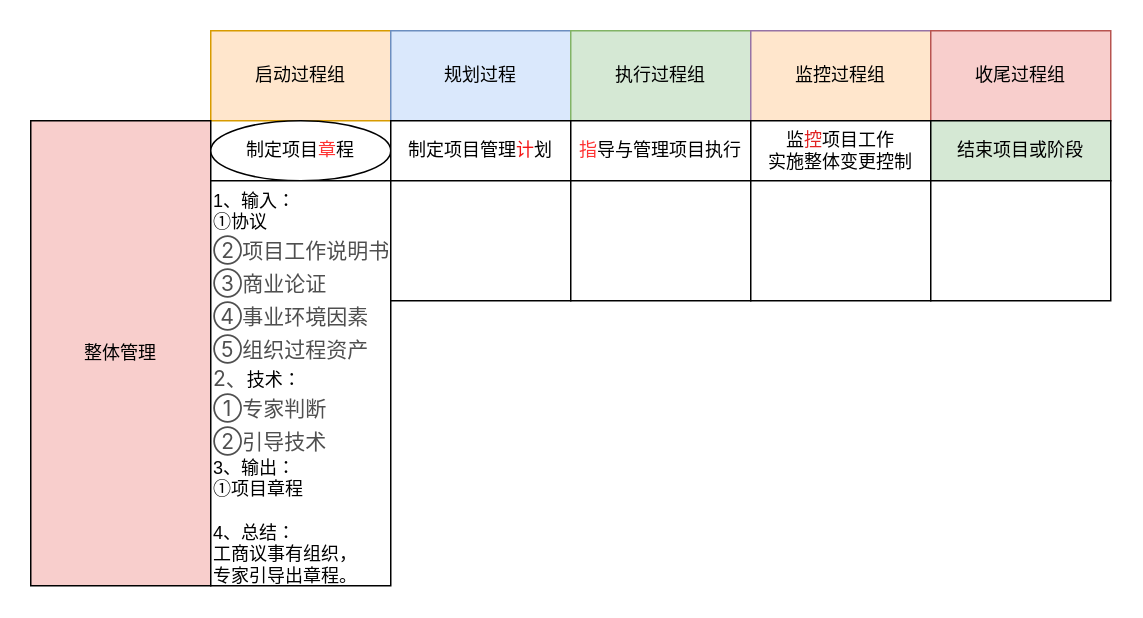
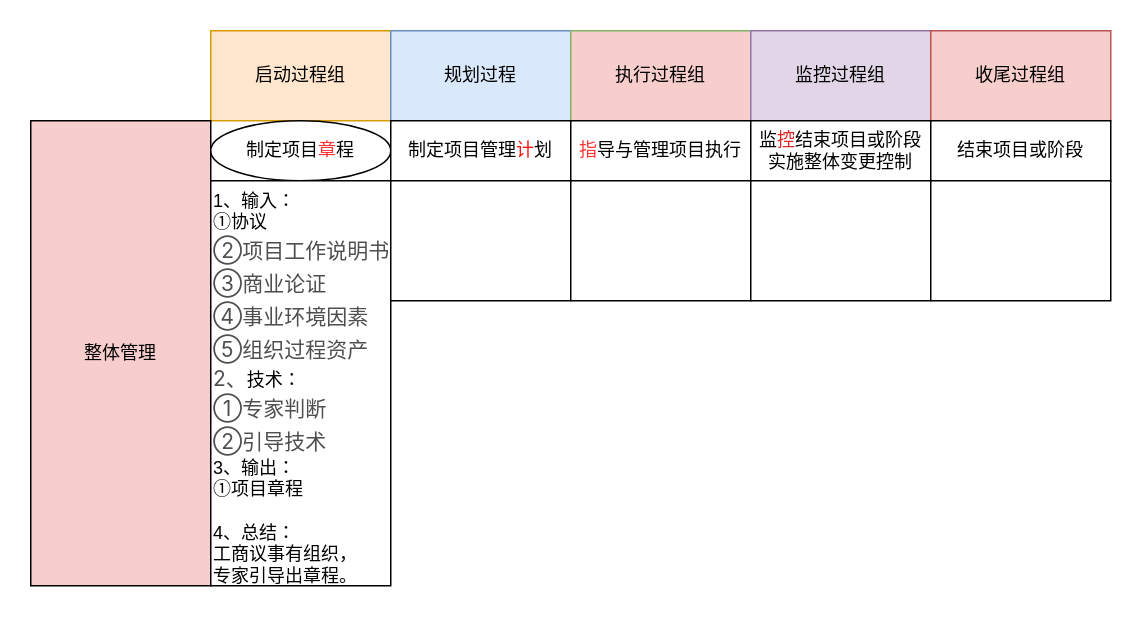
node "执行过程组": fillcolor #d5e8d4 -> #f8cecc
node "监控过程组": fillcolor #ffe6cc -> #e1d5e7
node "监控项目工作 实施整体变更控制": label "监控项目工作 实施整体变更控制" -> "监控结束项目或阶段 实施整体变更控制"
node "结束项目或阶段": fillcolor #d5e8d4 -> #ffffff
